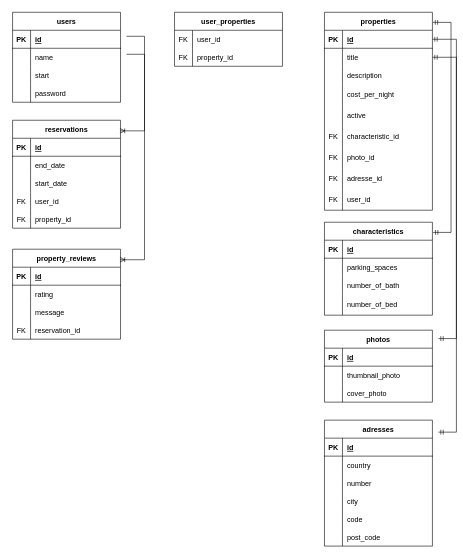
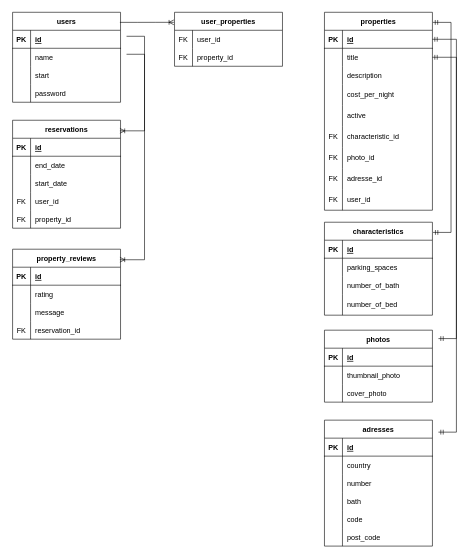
edge "users" -> "user_properties": added
node "city": label "city" -> "bath"
